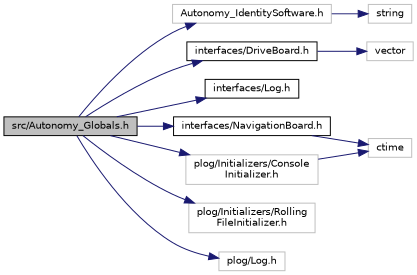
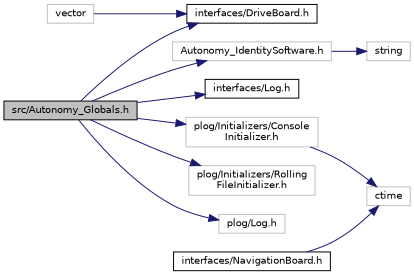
edge "interfaces/DriveBoard.h" -> "vector": reversed
edge "src/Autonomy_Globals.h" -> "interfaces/NavigationBoard.h": removed
